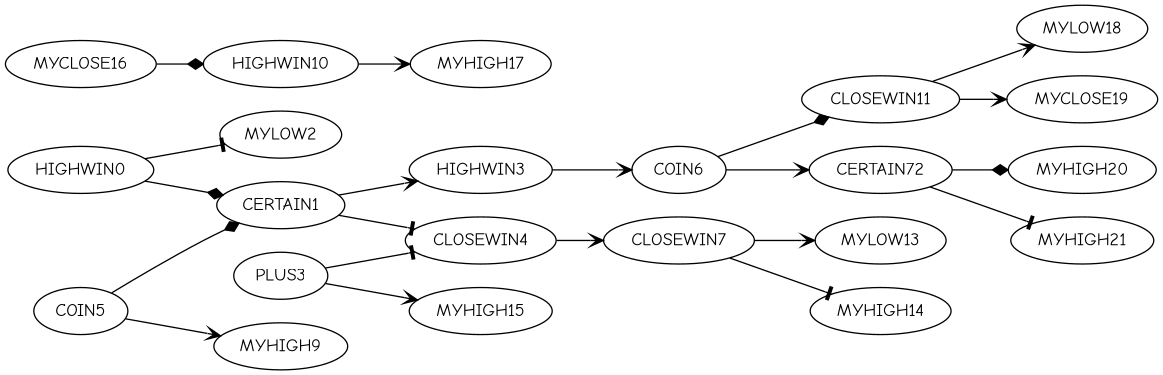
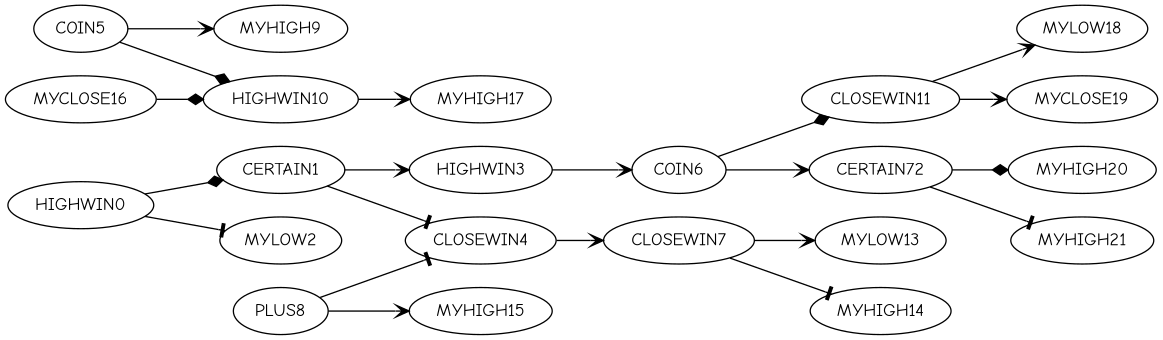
edge "COIN5" -> "CERTAIN1": now "COIN5" -> "HIGHWIN10"
node "PLUS3": label "PLUS3" -> "PLUS8"
